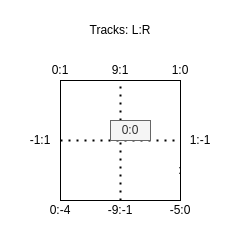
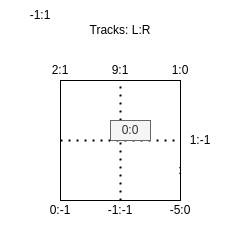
node "0:1": label "0:1" -> "2:1"
node "-1:1": moved (41, 141) -> (41, 16)
node "0:-4": label "0:-4" -> "0:-1"
node "-9:-1": label "-9:-1" -> "-1:-1"
